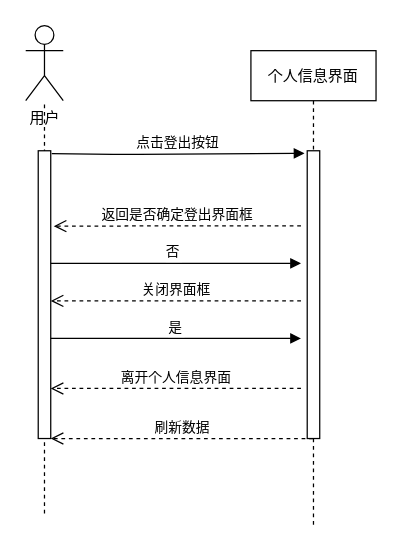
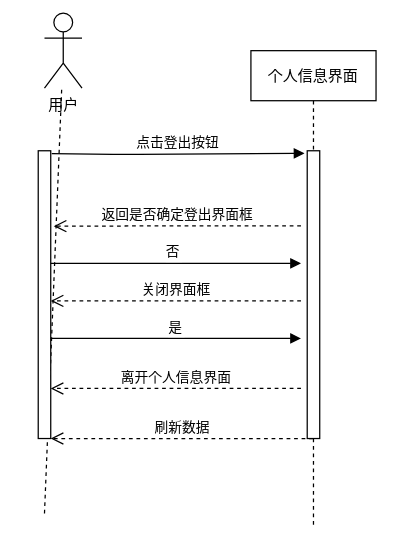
node "用户": moved (44, 63) -> (63, 51)
